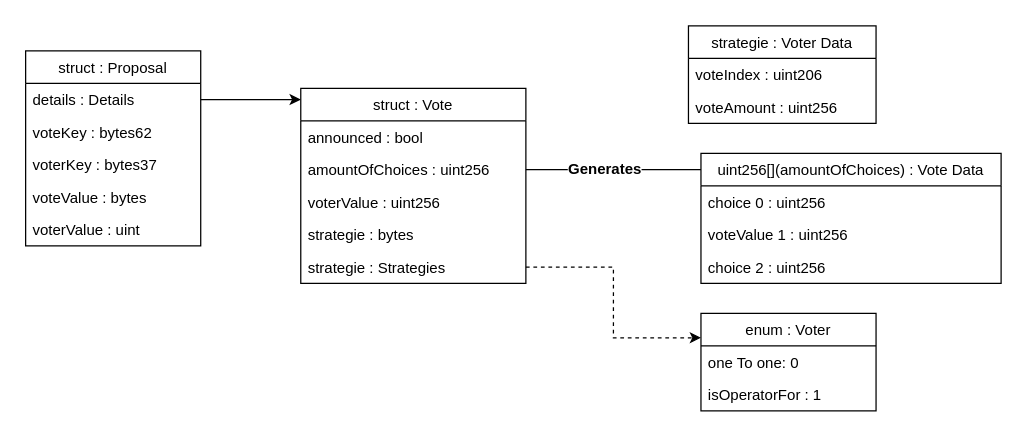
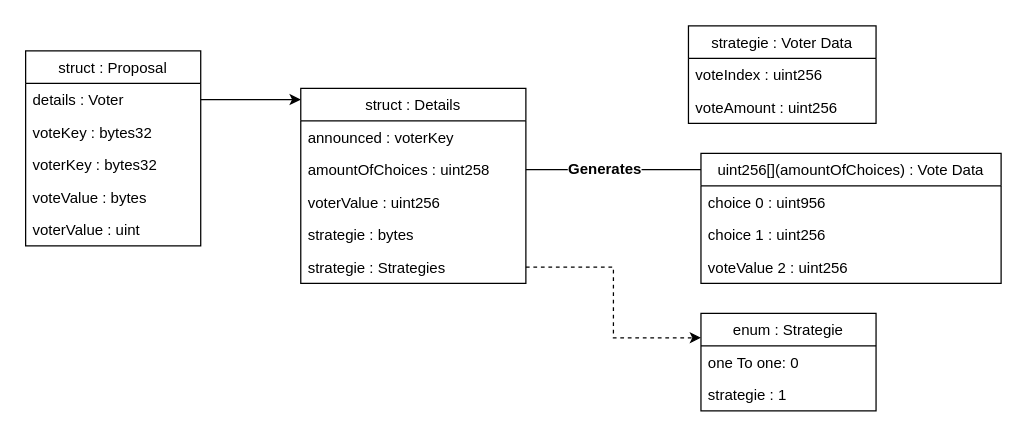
node "voteIndex : uint206": label "voteIndex : uint206" -> "voteIndex : uint256"
node "details : Details": label "details : Details" -> "details : Voter"
node "struct : Vote": label "struct : Vote" -> "struct : Details"
node "voteKey : bytes62": label "voteKey : bytes62" -> "voteKey : bytes32"
node "announced : bool": label "announced : bool" -> "announced : voterKey"
node "voterKey : bytes37": label "voterKey : bytes37" -> "voterKey : bytes32"
node "amountOfChoices : uint256": label "amountOfChoices : uint256" -> "amountOfChoices : uint258"
node "choice 0 : uint256": label "choice 0 : uint256" -> "choice 0 : uint956"
node "voteValue 1 : uint256": label "voteValue 1 : uint256" -> "choice 1 : uint256"
node "choice 2 : uint256": label "choice 2 : uint256" -> "voteValue 2 : uint256"
node "enum : Voter": label "enum : Voter" -> "enum : Strategie"
node "isOperatorFor : 1": label "isOperatorFor : 1" -> "strategie : 1"
